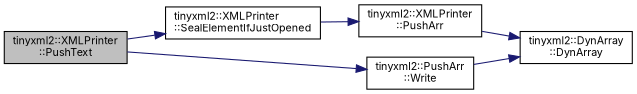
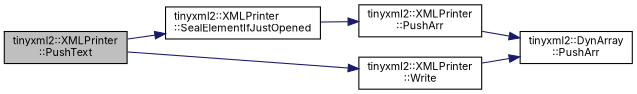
node "tinyxml2::DynArray ::DynArray": label "tinyxml2::DynArray ::DynArray" -> "tinyxml2::DynArray ::PushArr"
node "tinyxml2::PushArr ::Write": label "tinyxml2::PushArr ::Write" -> "tinyxml2::XMLPrinter ::Write"
